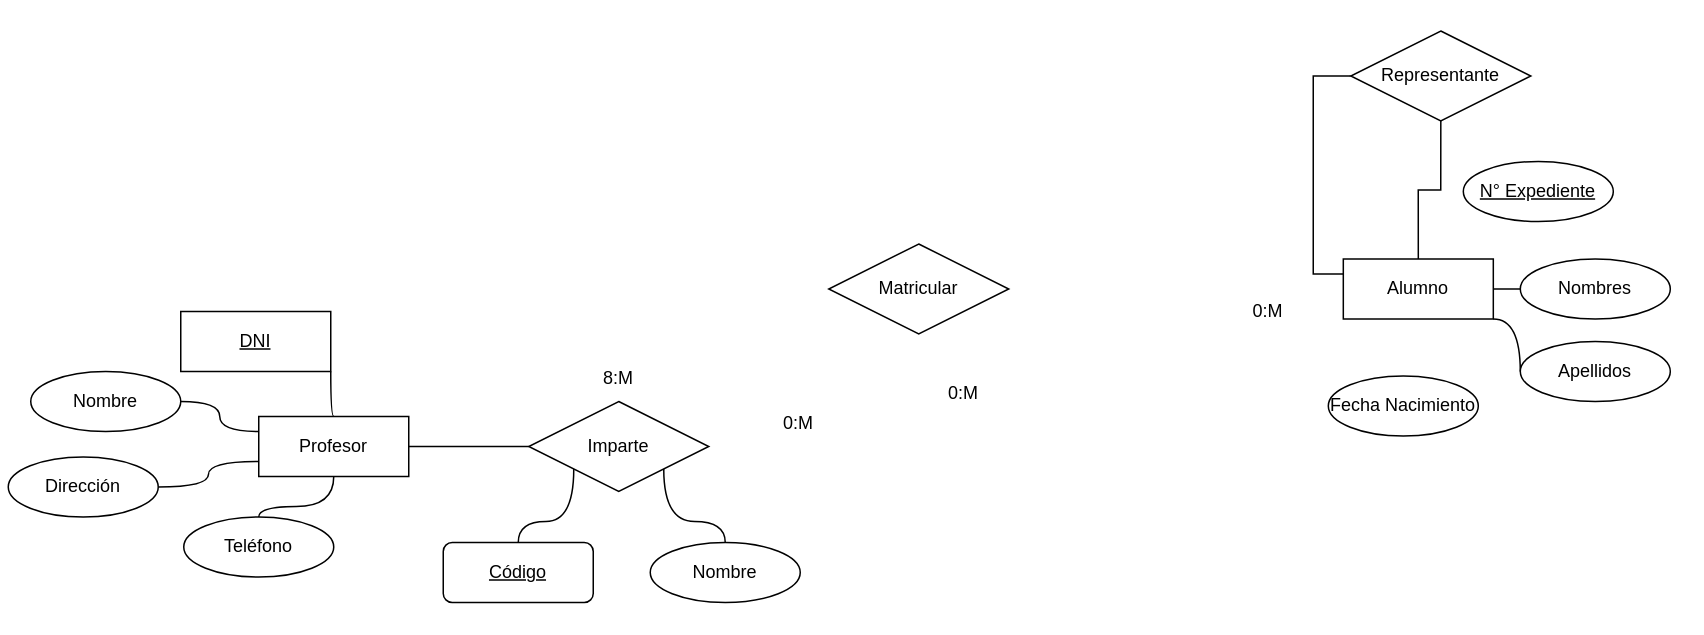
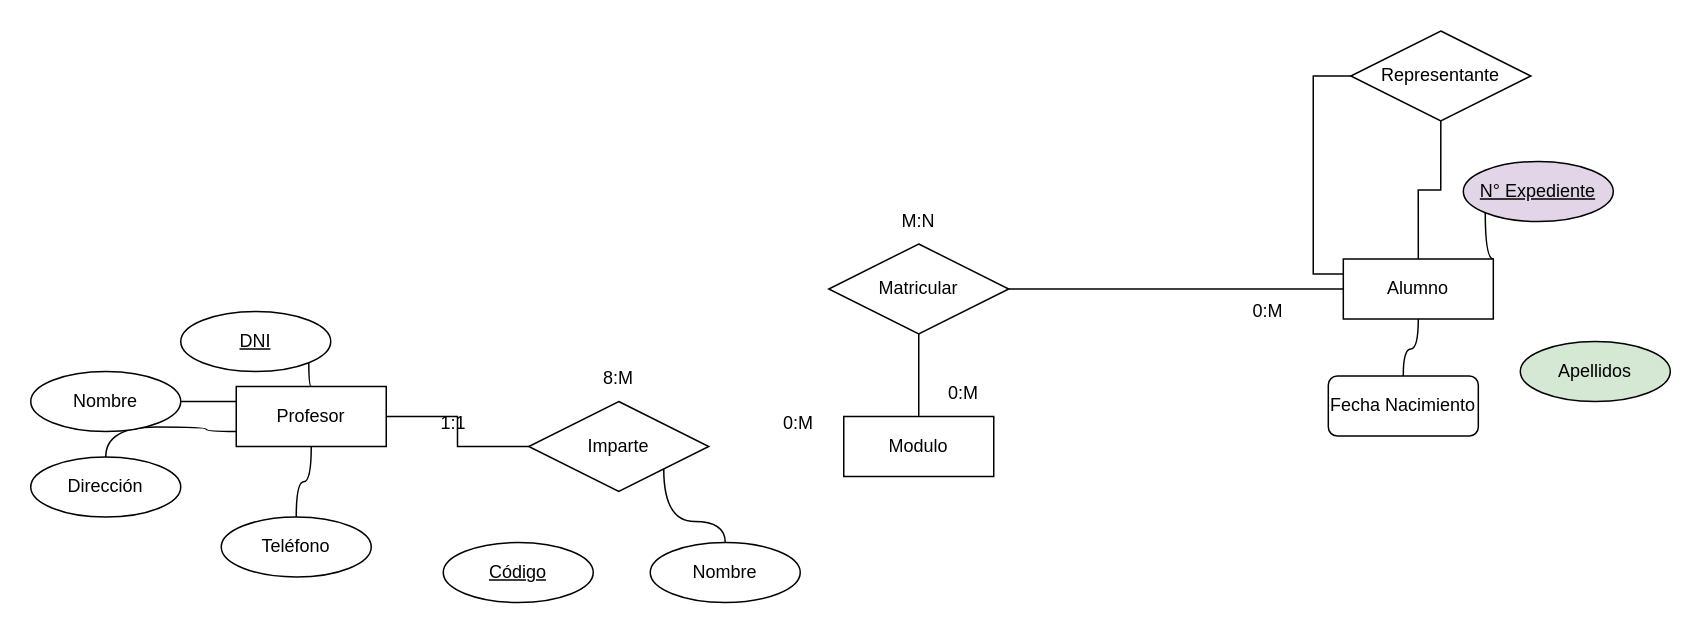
node "N° Expediente": fillcolor #ffffff -> #e1d5e7
node "M:N": added
edge "N° Expediente" -- "Alumno": added
edge "Matricular" -- "Alumno": added
edge "Alumno" -- "Nombres": removed
node "Nombres": removed
edge "Alumno" -- "Apellidos": removed
node "DNI": shape rectangle -> ellipse
edge "Alumno" -- "Fecha Nacimiento": added
node "Apellidos": fillcolor #ffffff -> #d5e8d4
edge "Matricular" -- "Modulo": added
node "Fecha Nacimiento": shape ellipse -> rounded rectangle
node "1:1": added
node "Profesor": moved (334, 446) -> (311, 416)
node "Modulo": added
node "Dirección": moved (83, 487) -> (106, 487)
edge "Imparte" -- "Código": removed
node "Teléfono": moved (259, 547) -> (296, 547)
node "Código": shape rounded rectangle -> ellipse
